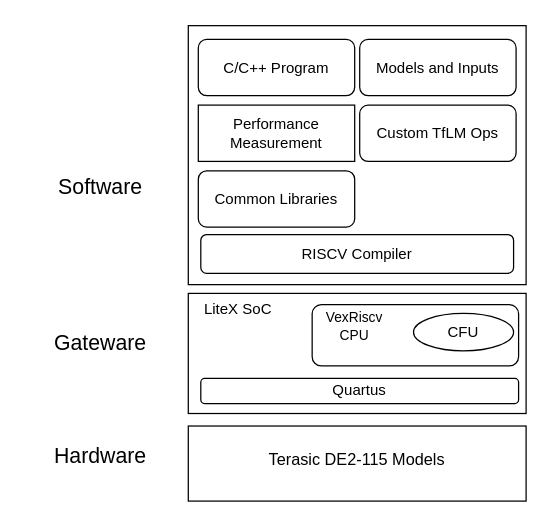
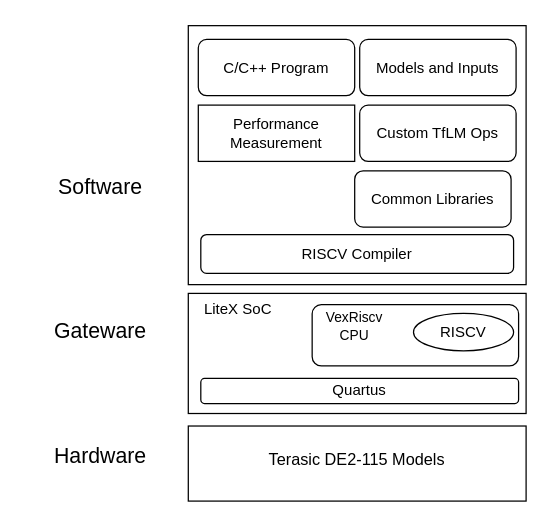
node "Common Libraries": moved (276, 199) -> (433, 199)
node "CFU": label "CFU" -> "RISCV"
node "Gateware": moved (101, 344) -> (101, 332)
